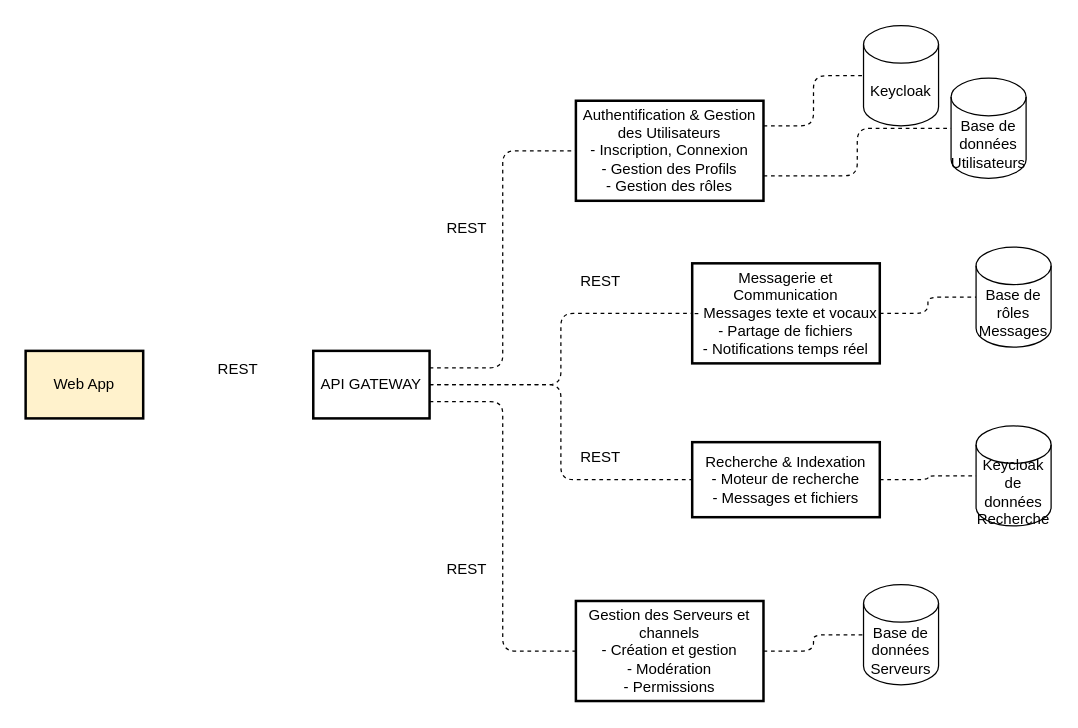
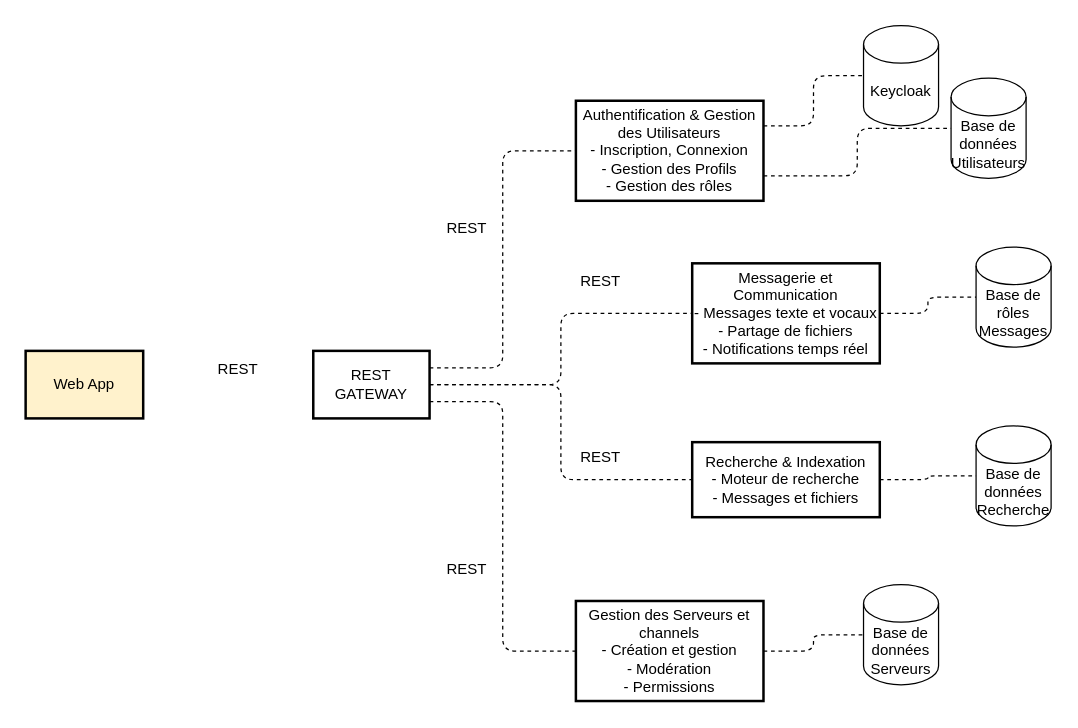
node "API GATEWAY": label "API GATEWAY" -> "REST GATEWAY"
node "Keycloak de données Recherche": label "Keycloak de données Recherche" -> "Base de données Recherche"
